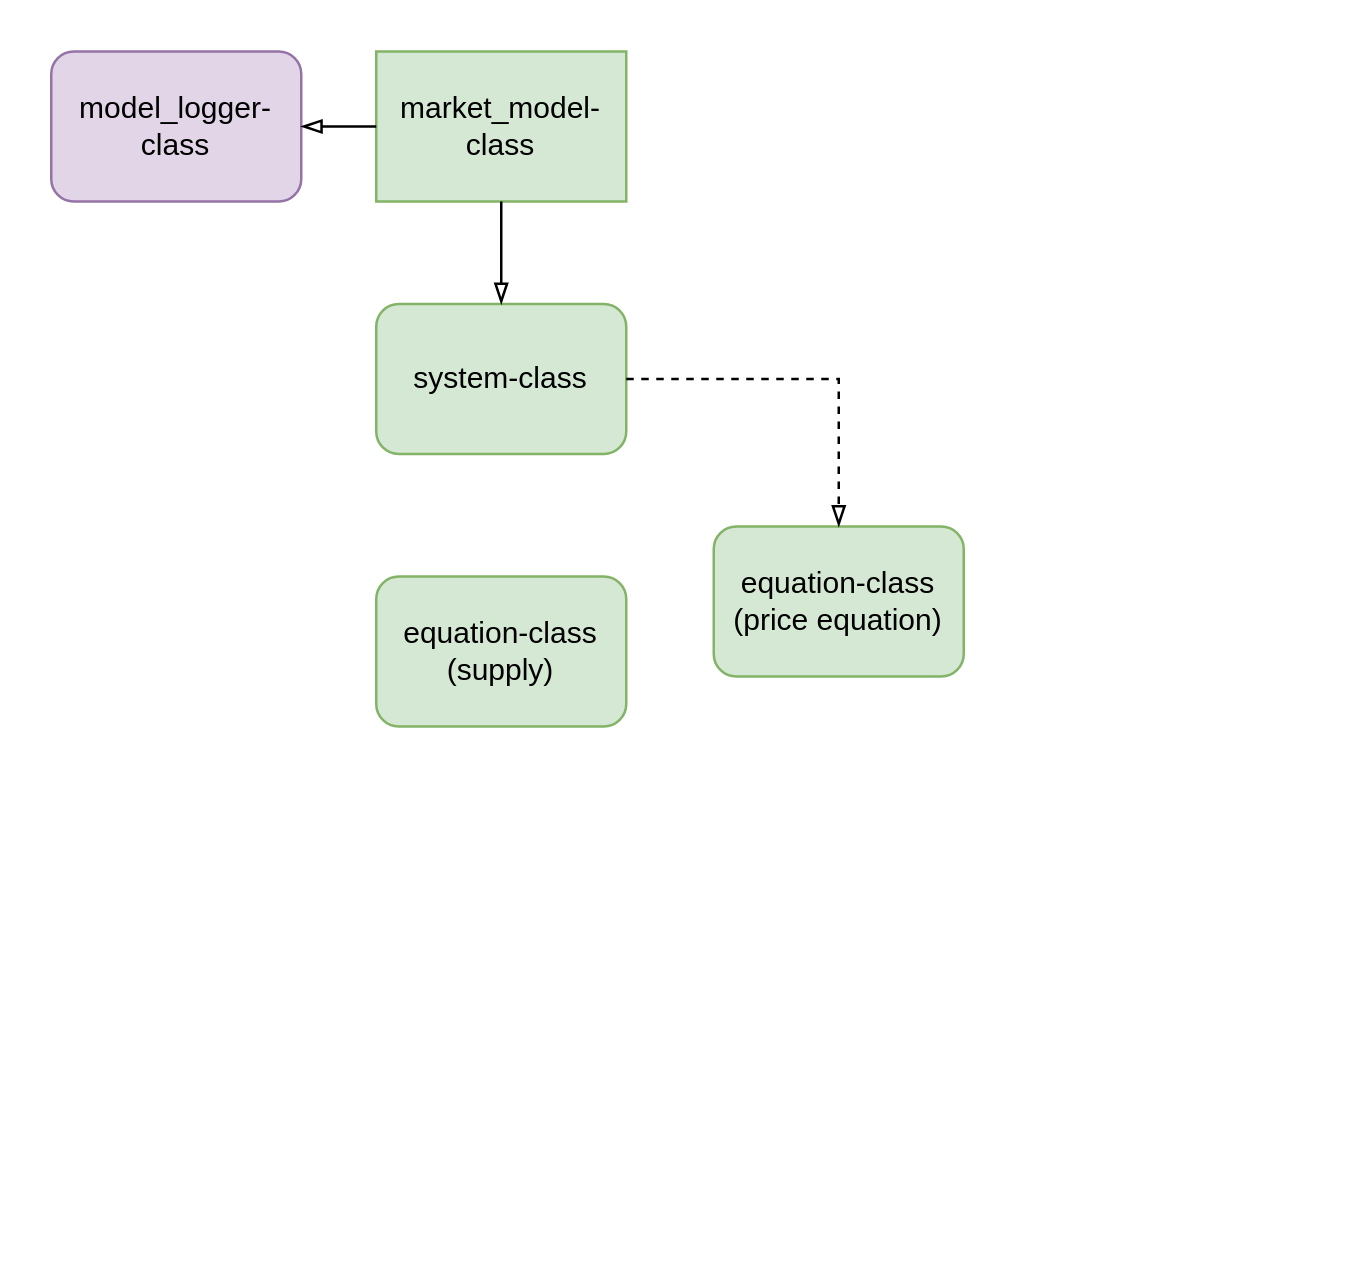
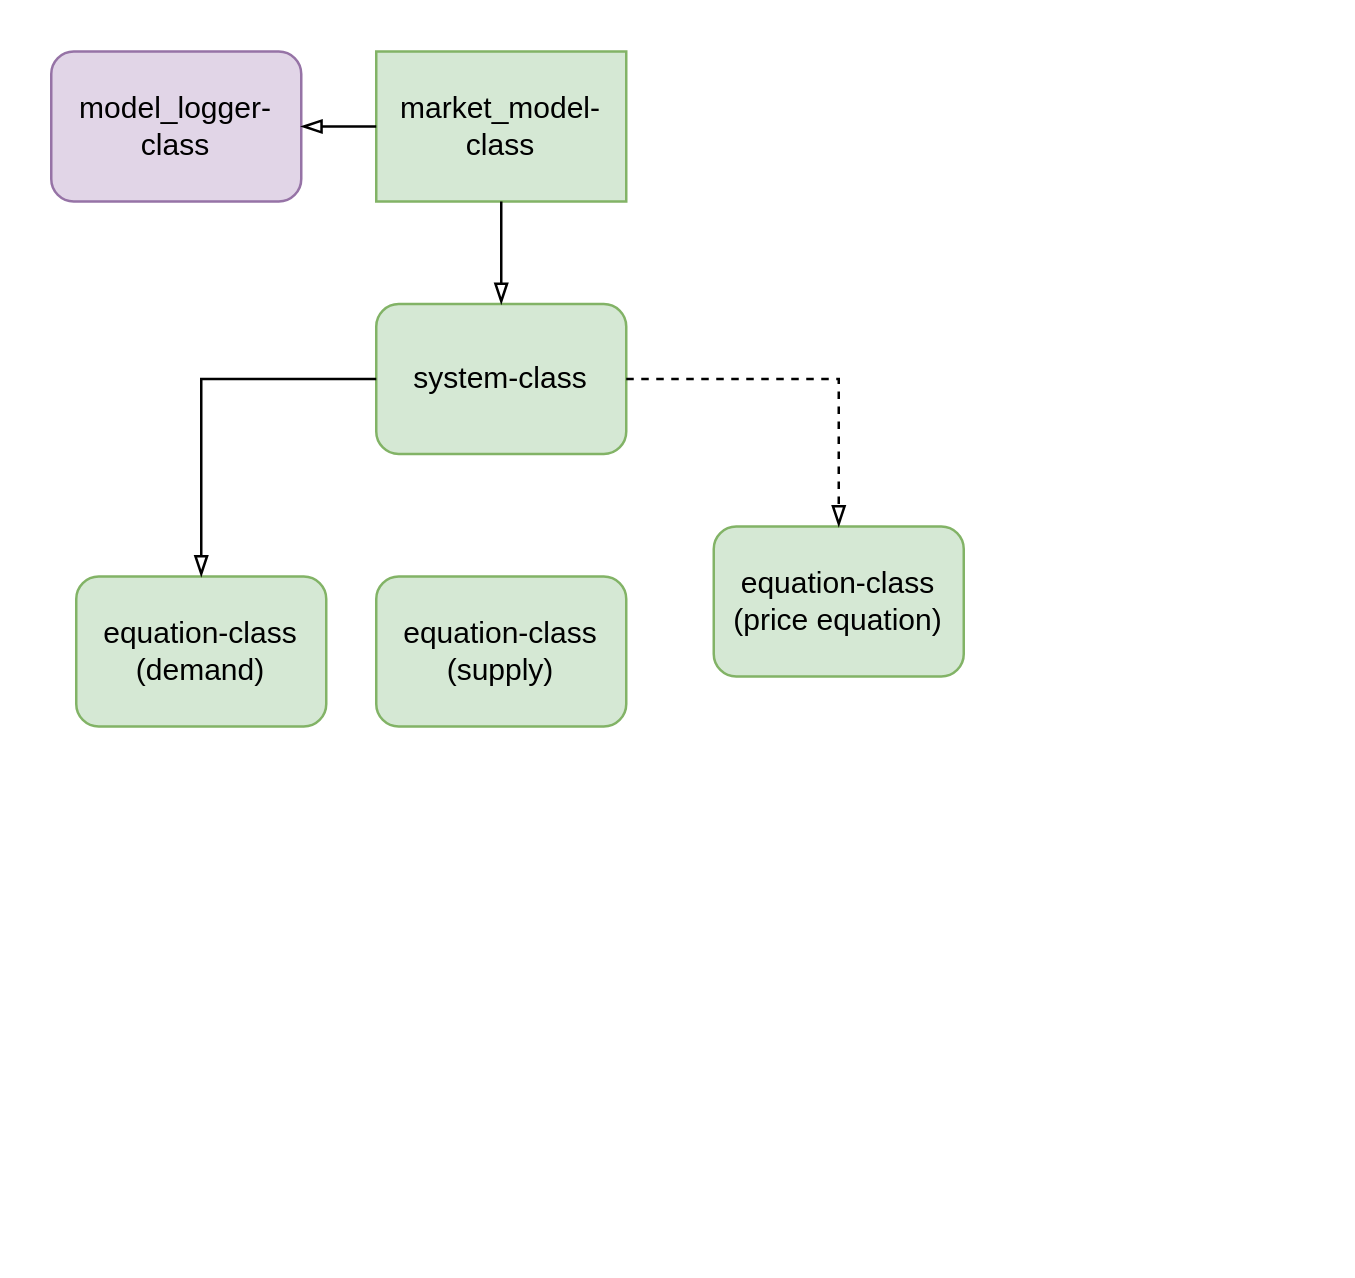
edge "system-class" -> "equation-class (demand)": added
node "equation-class (demand)": added
